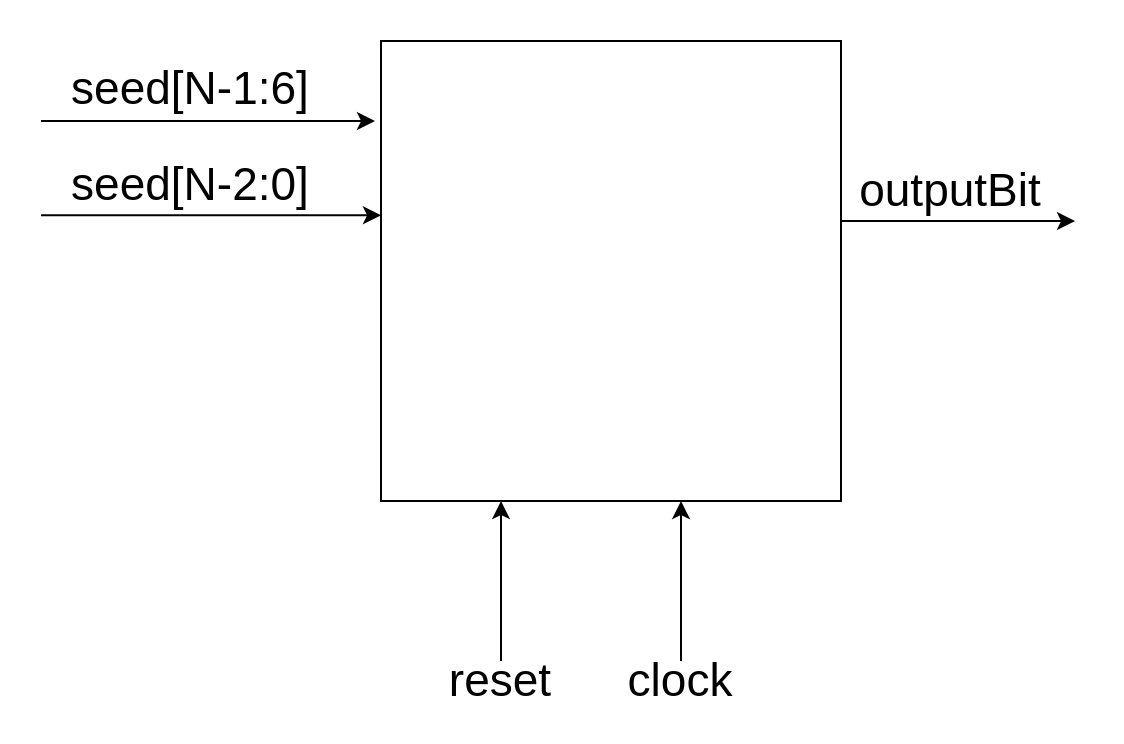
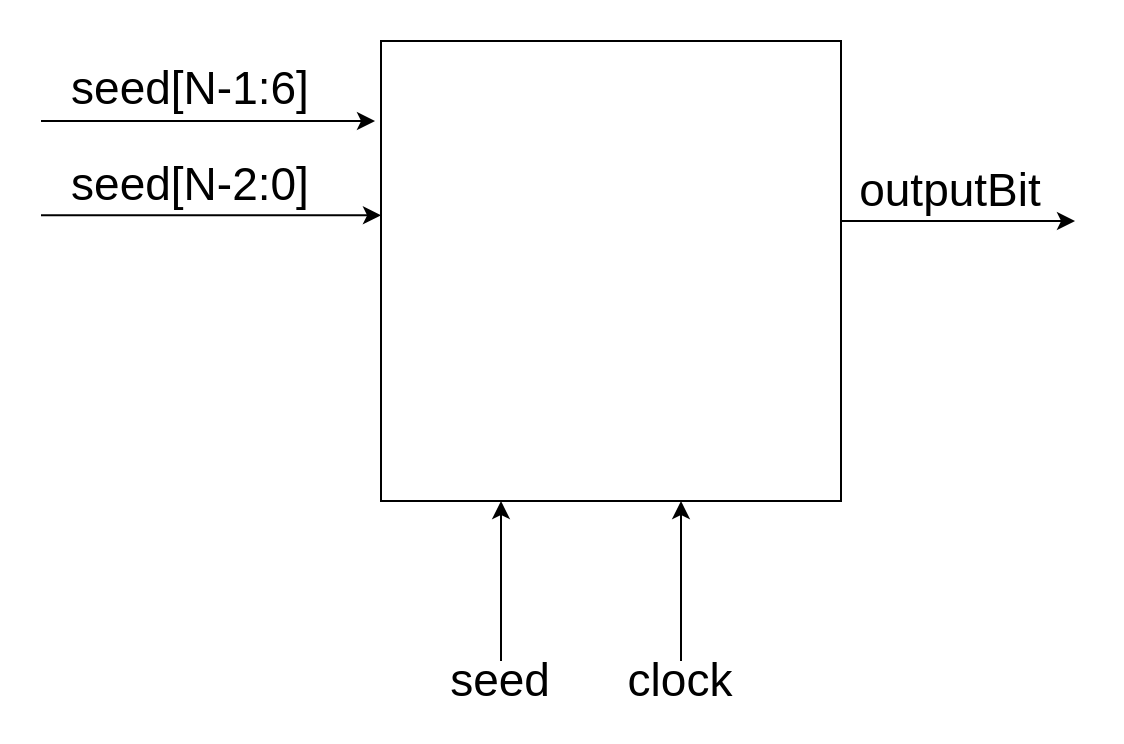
node "reset": label "reset" -> "seed"
